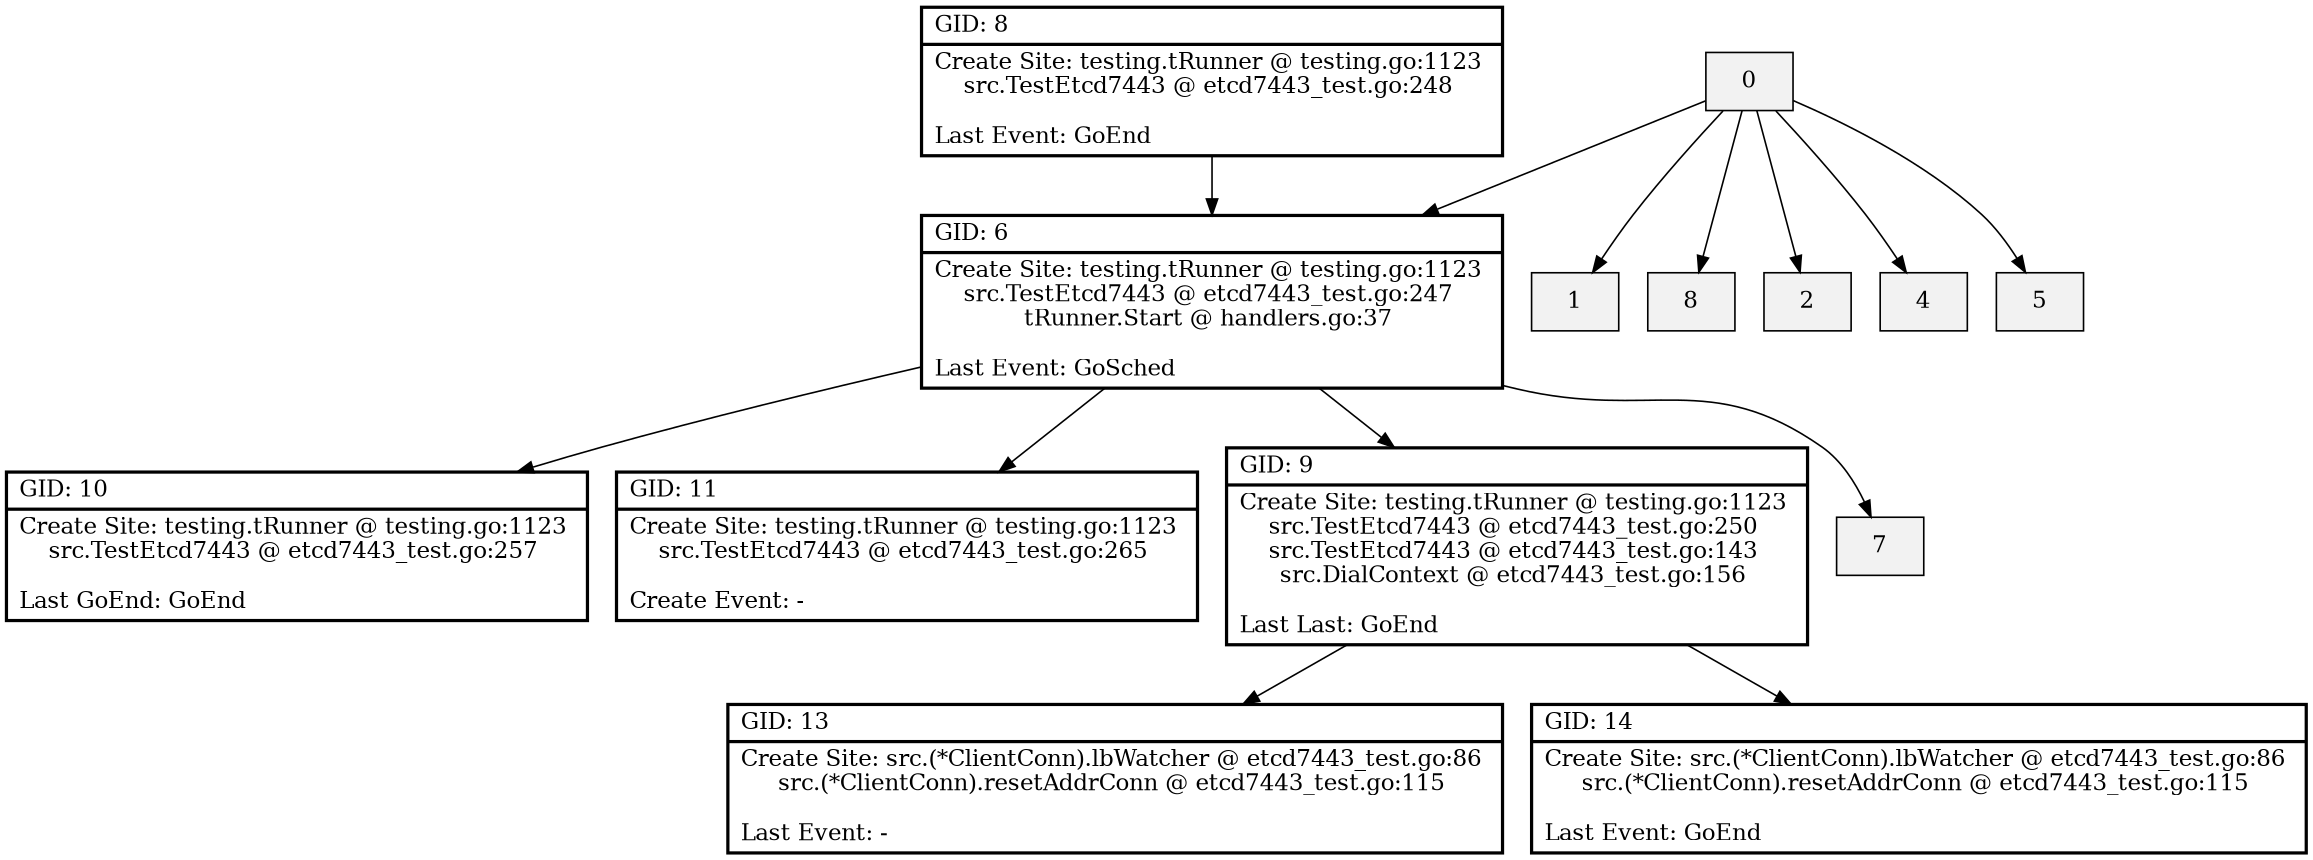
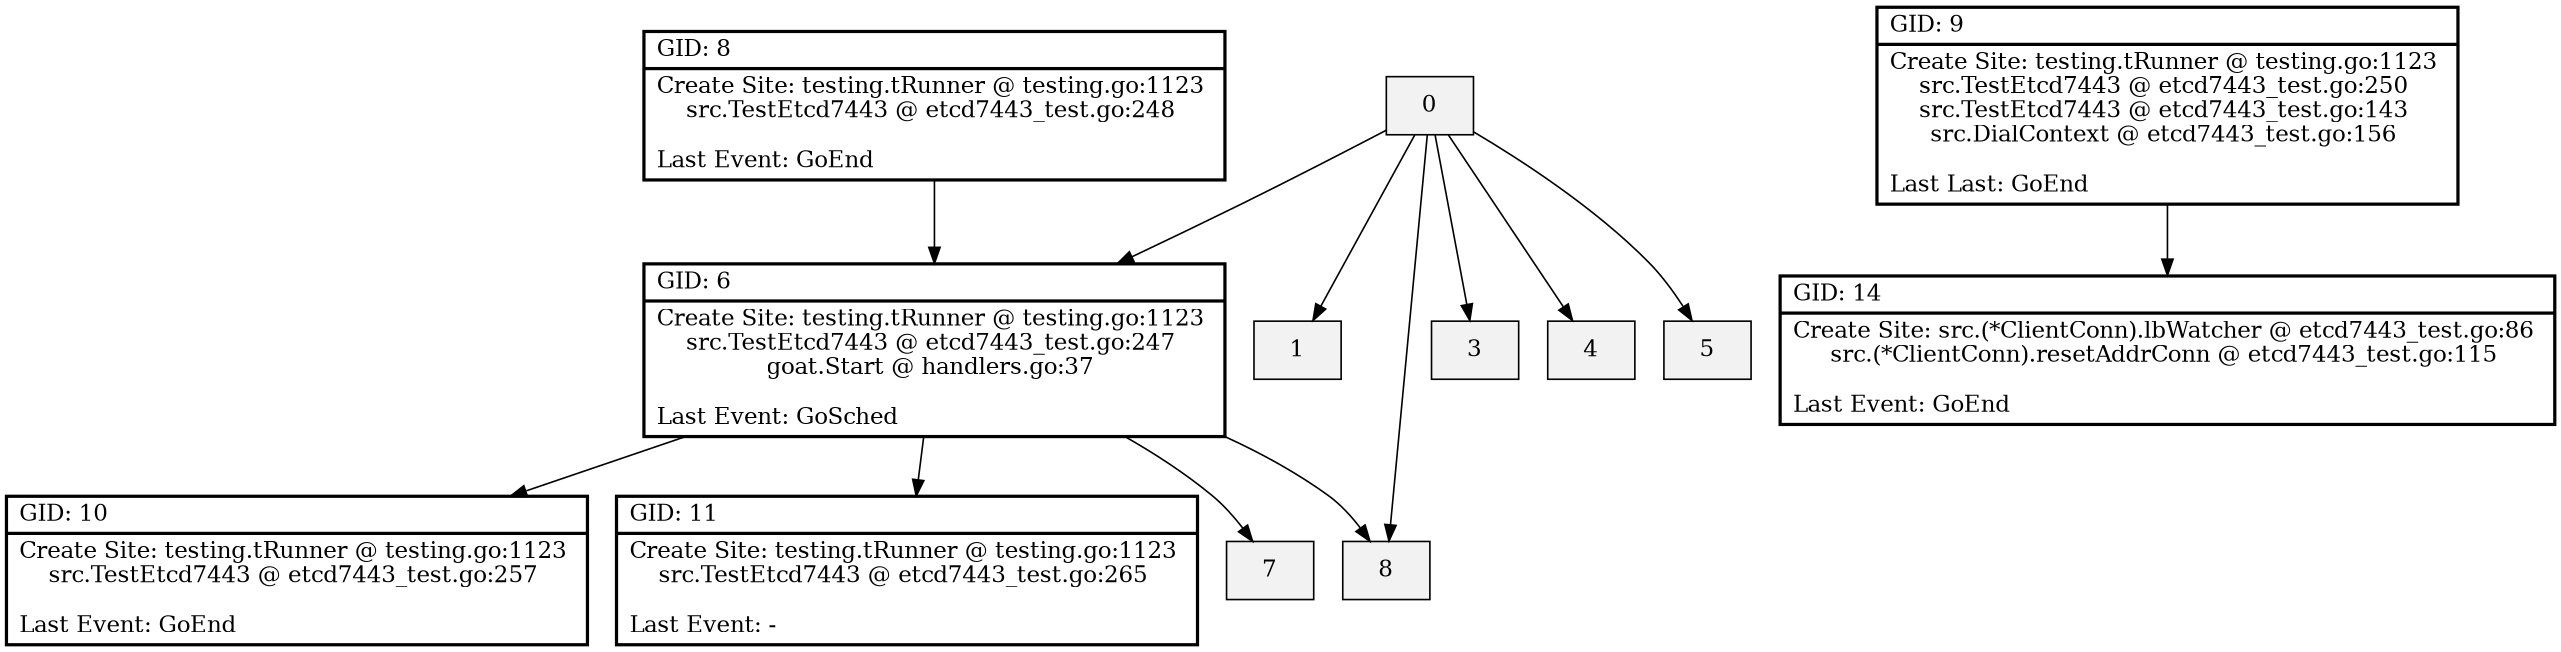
node "2": label "2" -> "3"
node "GID: 6": text "tRunner.Start @ handlers.go:37" -> "goat.Start @ handlers.go:37"
edge "GID: 6" -> "GID: 9": now "GID: 6" -> "8"
node "GID: 10": text "Last GoEnd: GoEnd" -> "Last Event: GoEnd"
node "GID: 11": text "Create Event: -" -> "Last Event: -"
node "GID: 13": removed
